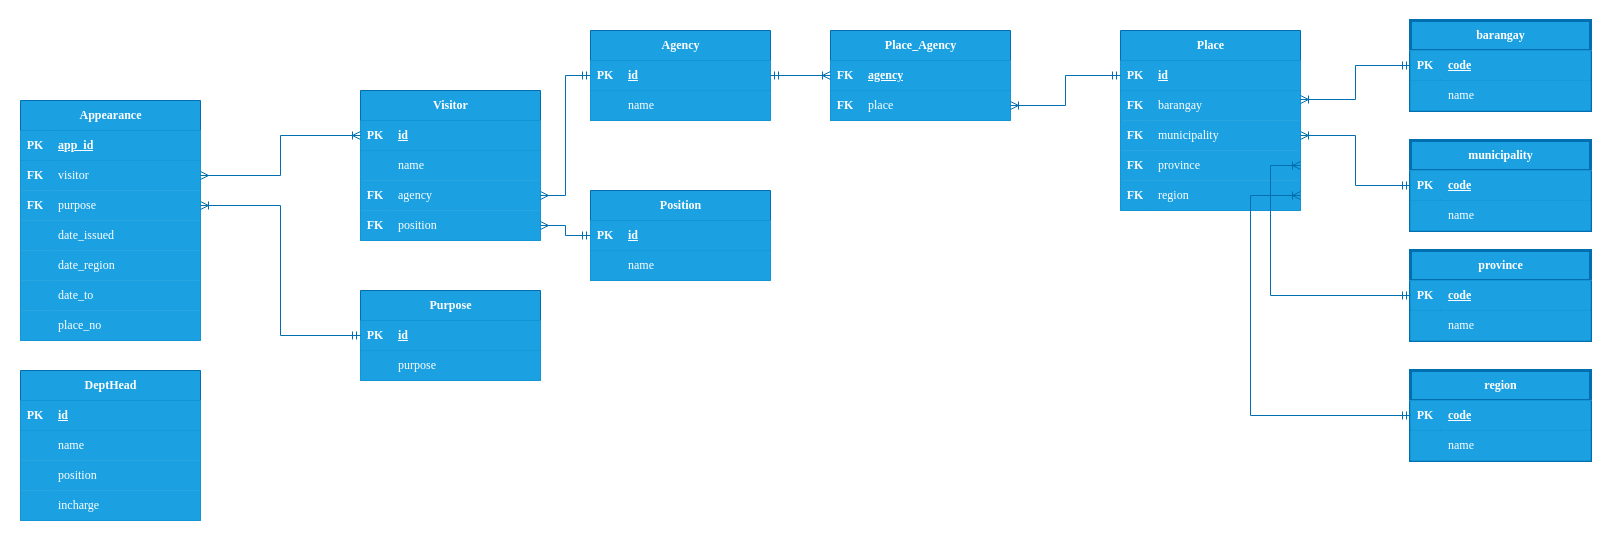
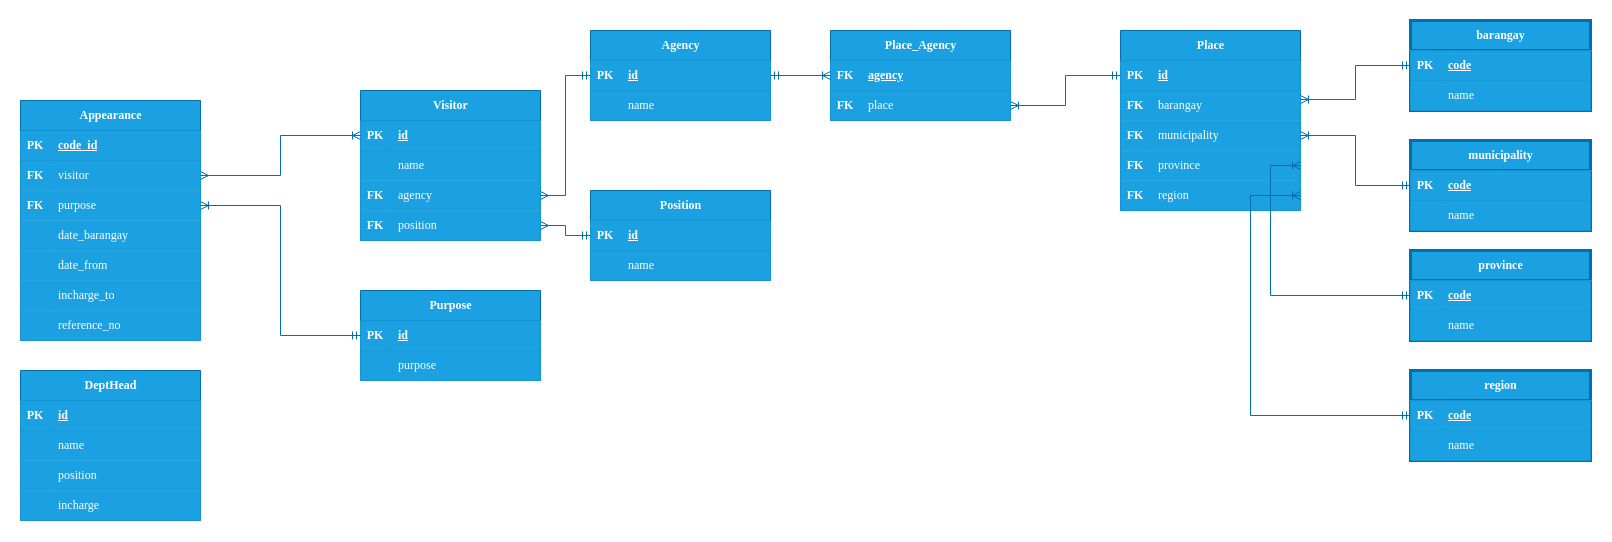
node "app_id": label "app_id" -> "code_id"
node "date_issued": label "date_issued" -> "date_barangay"
node "date_region": label "date_region" -> "date_from"
node "date_to": label "date_to" -> "incharge_to"
node "place_no": label "place_no" -> "reference_no"
